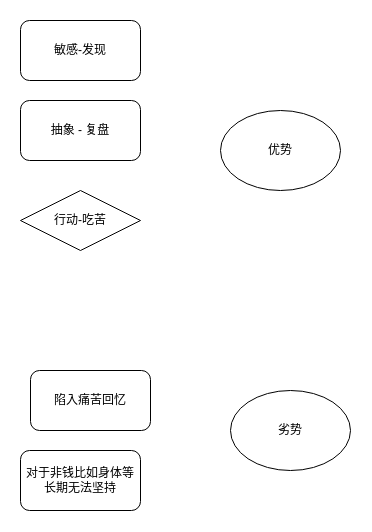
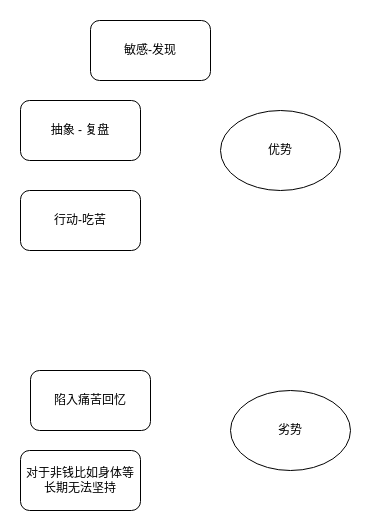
node "敏感-发现": moved (81, 51) -> (151, 51)
node "行动-吃苦": shape diamond -> rounded rectangle
